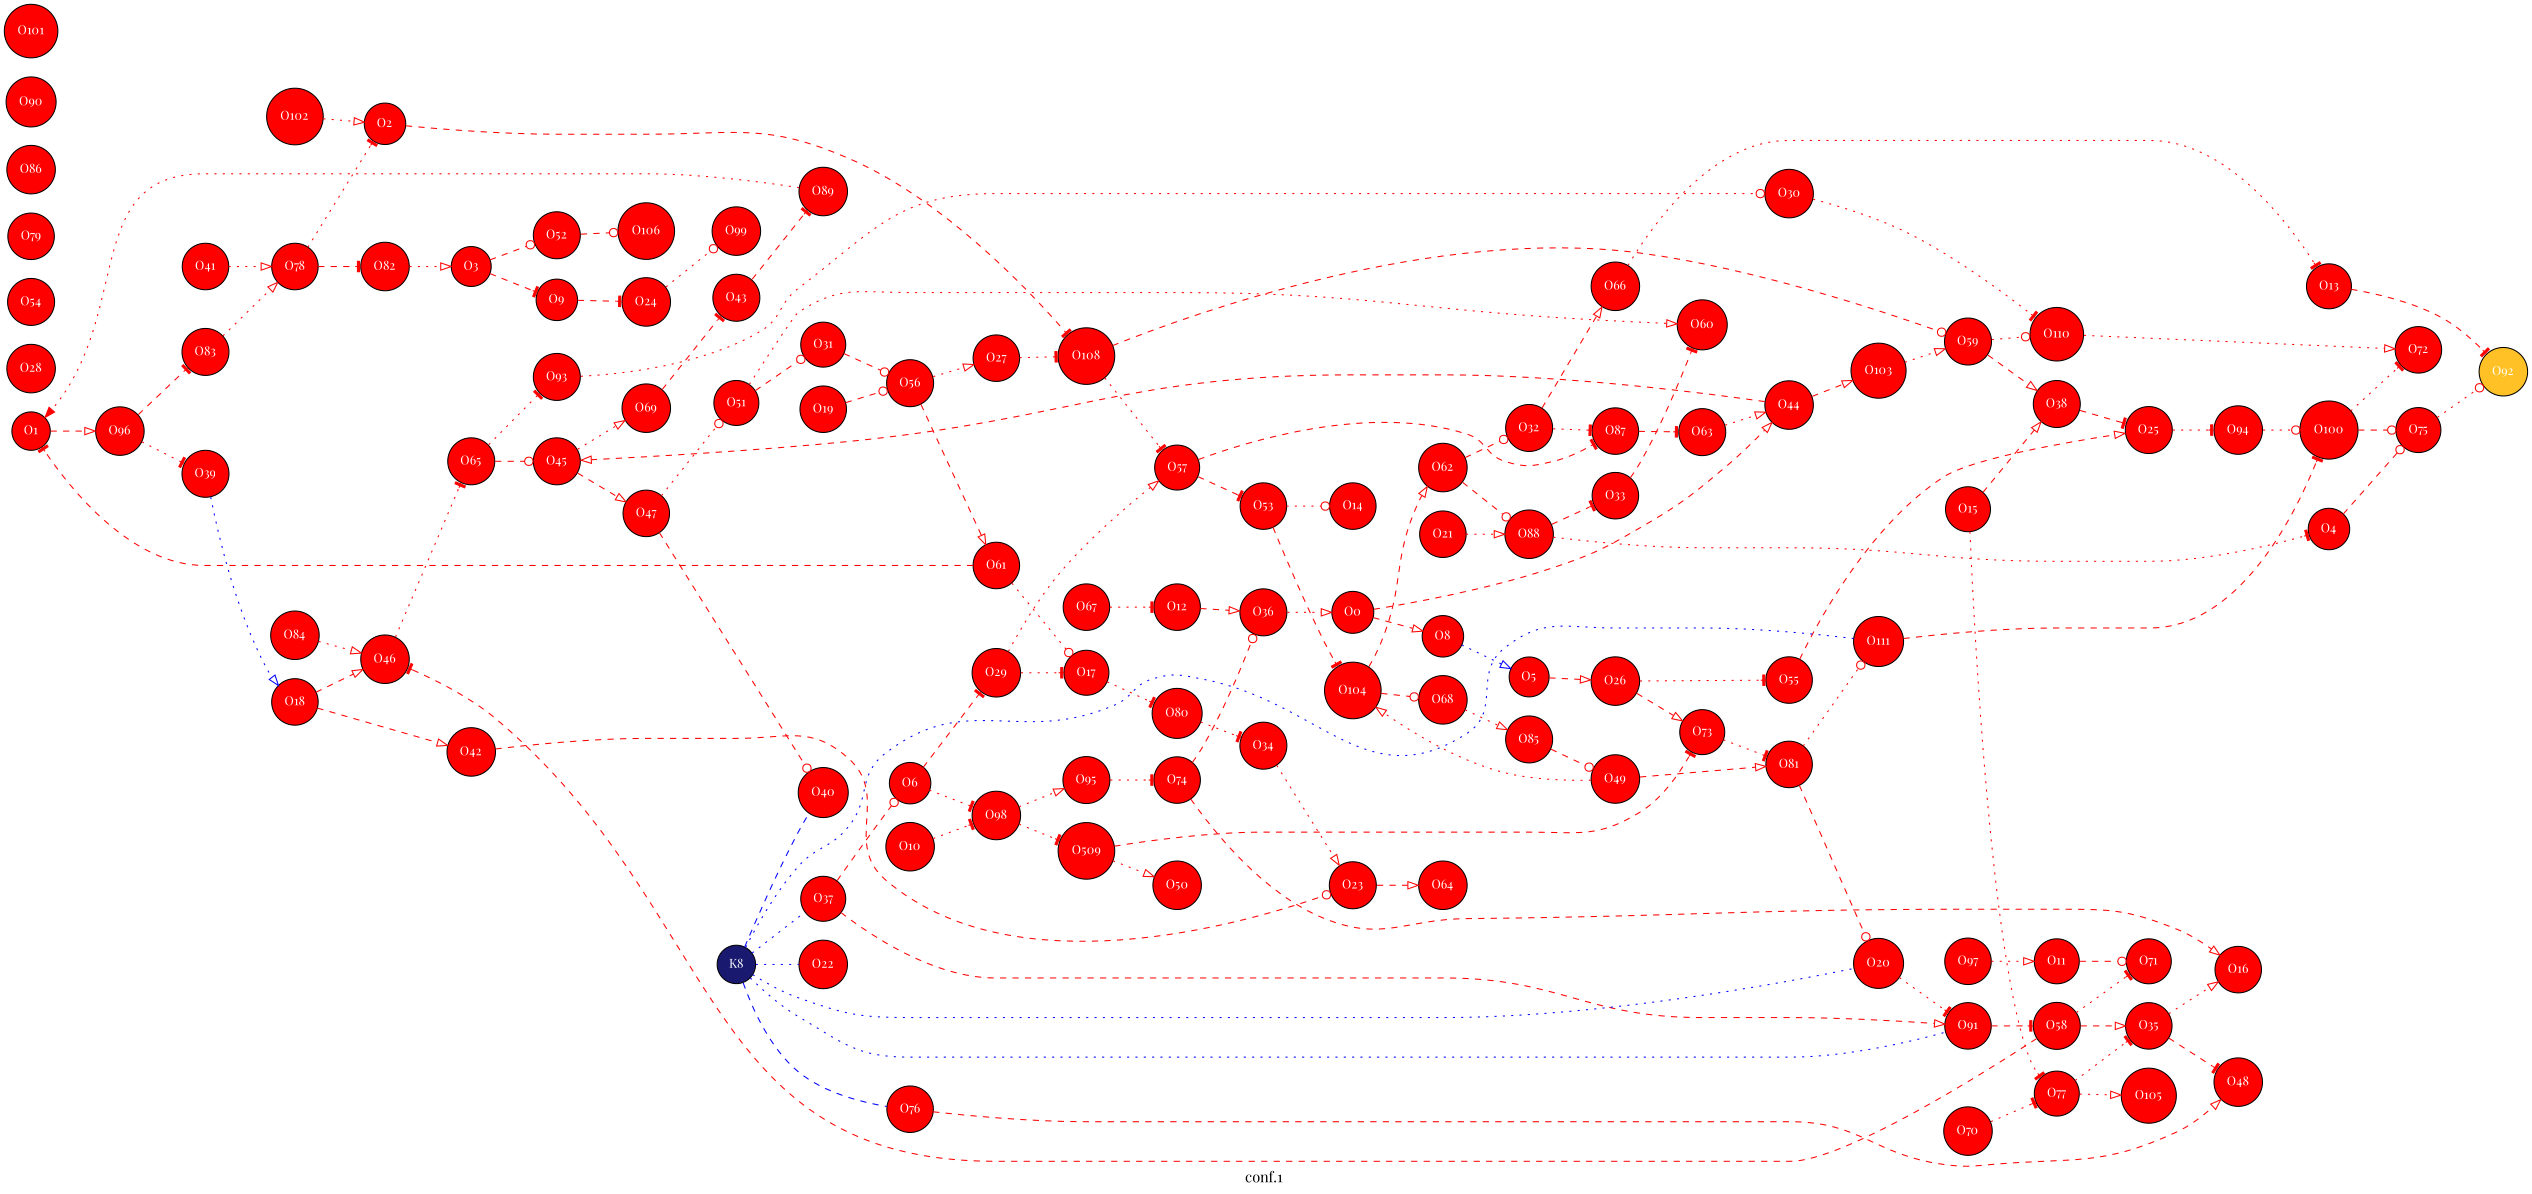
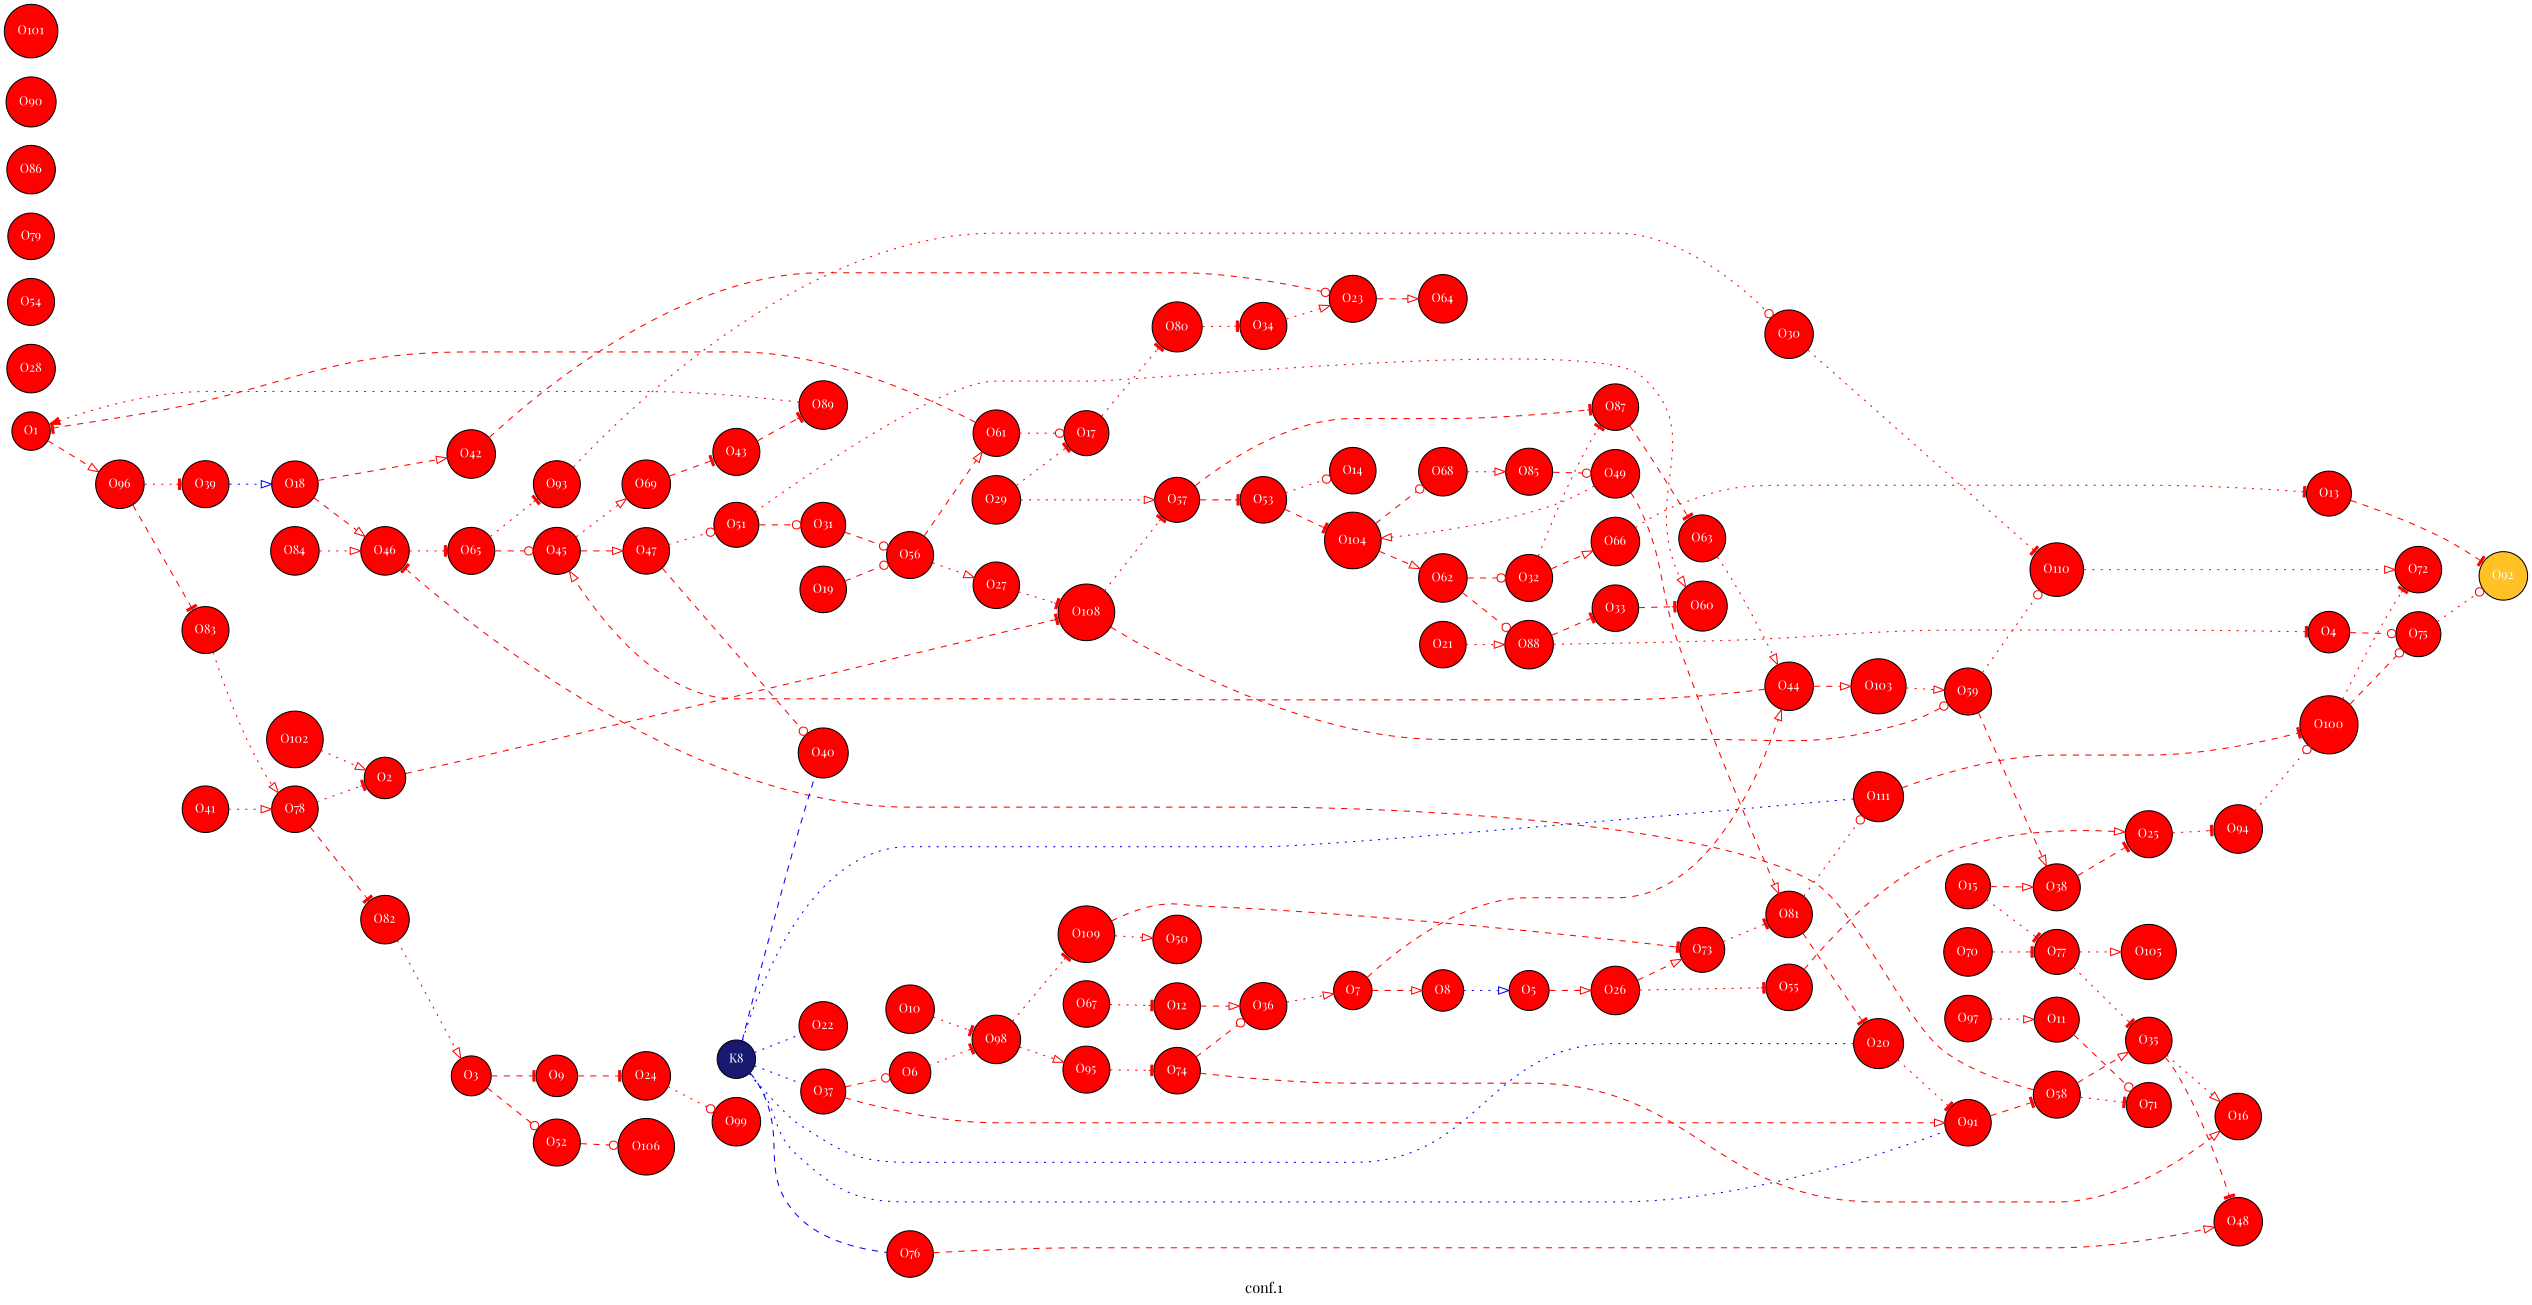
node "O0": label "O0" -> "O7"
edge "O6" -> "O29": removed
node "O509": label "O509" -> "O109"
edge "O81" -> "O20": arrowhead odot -> tee
